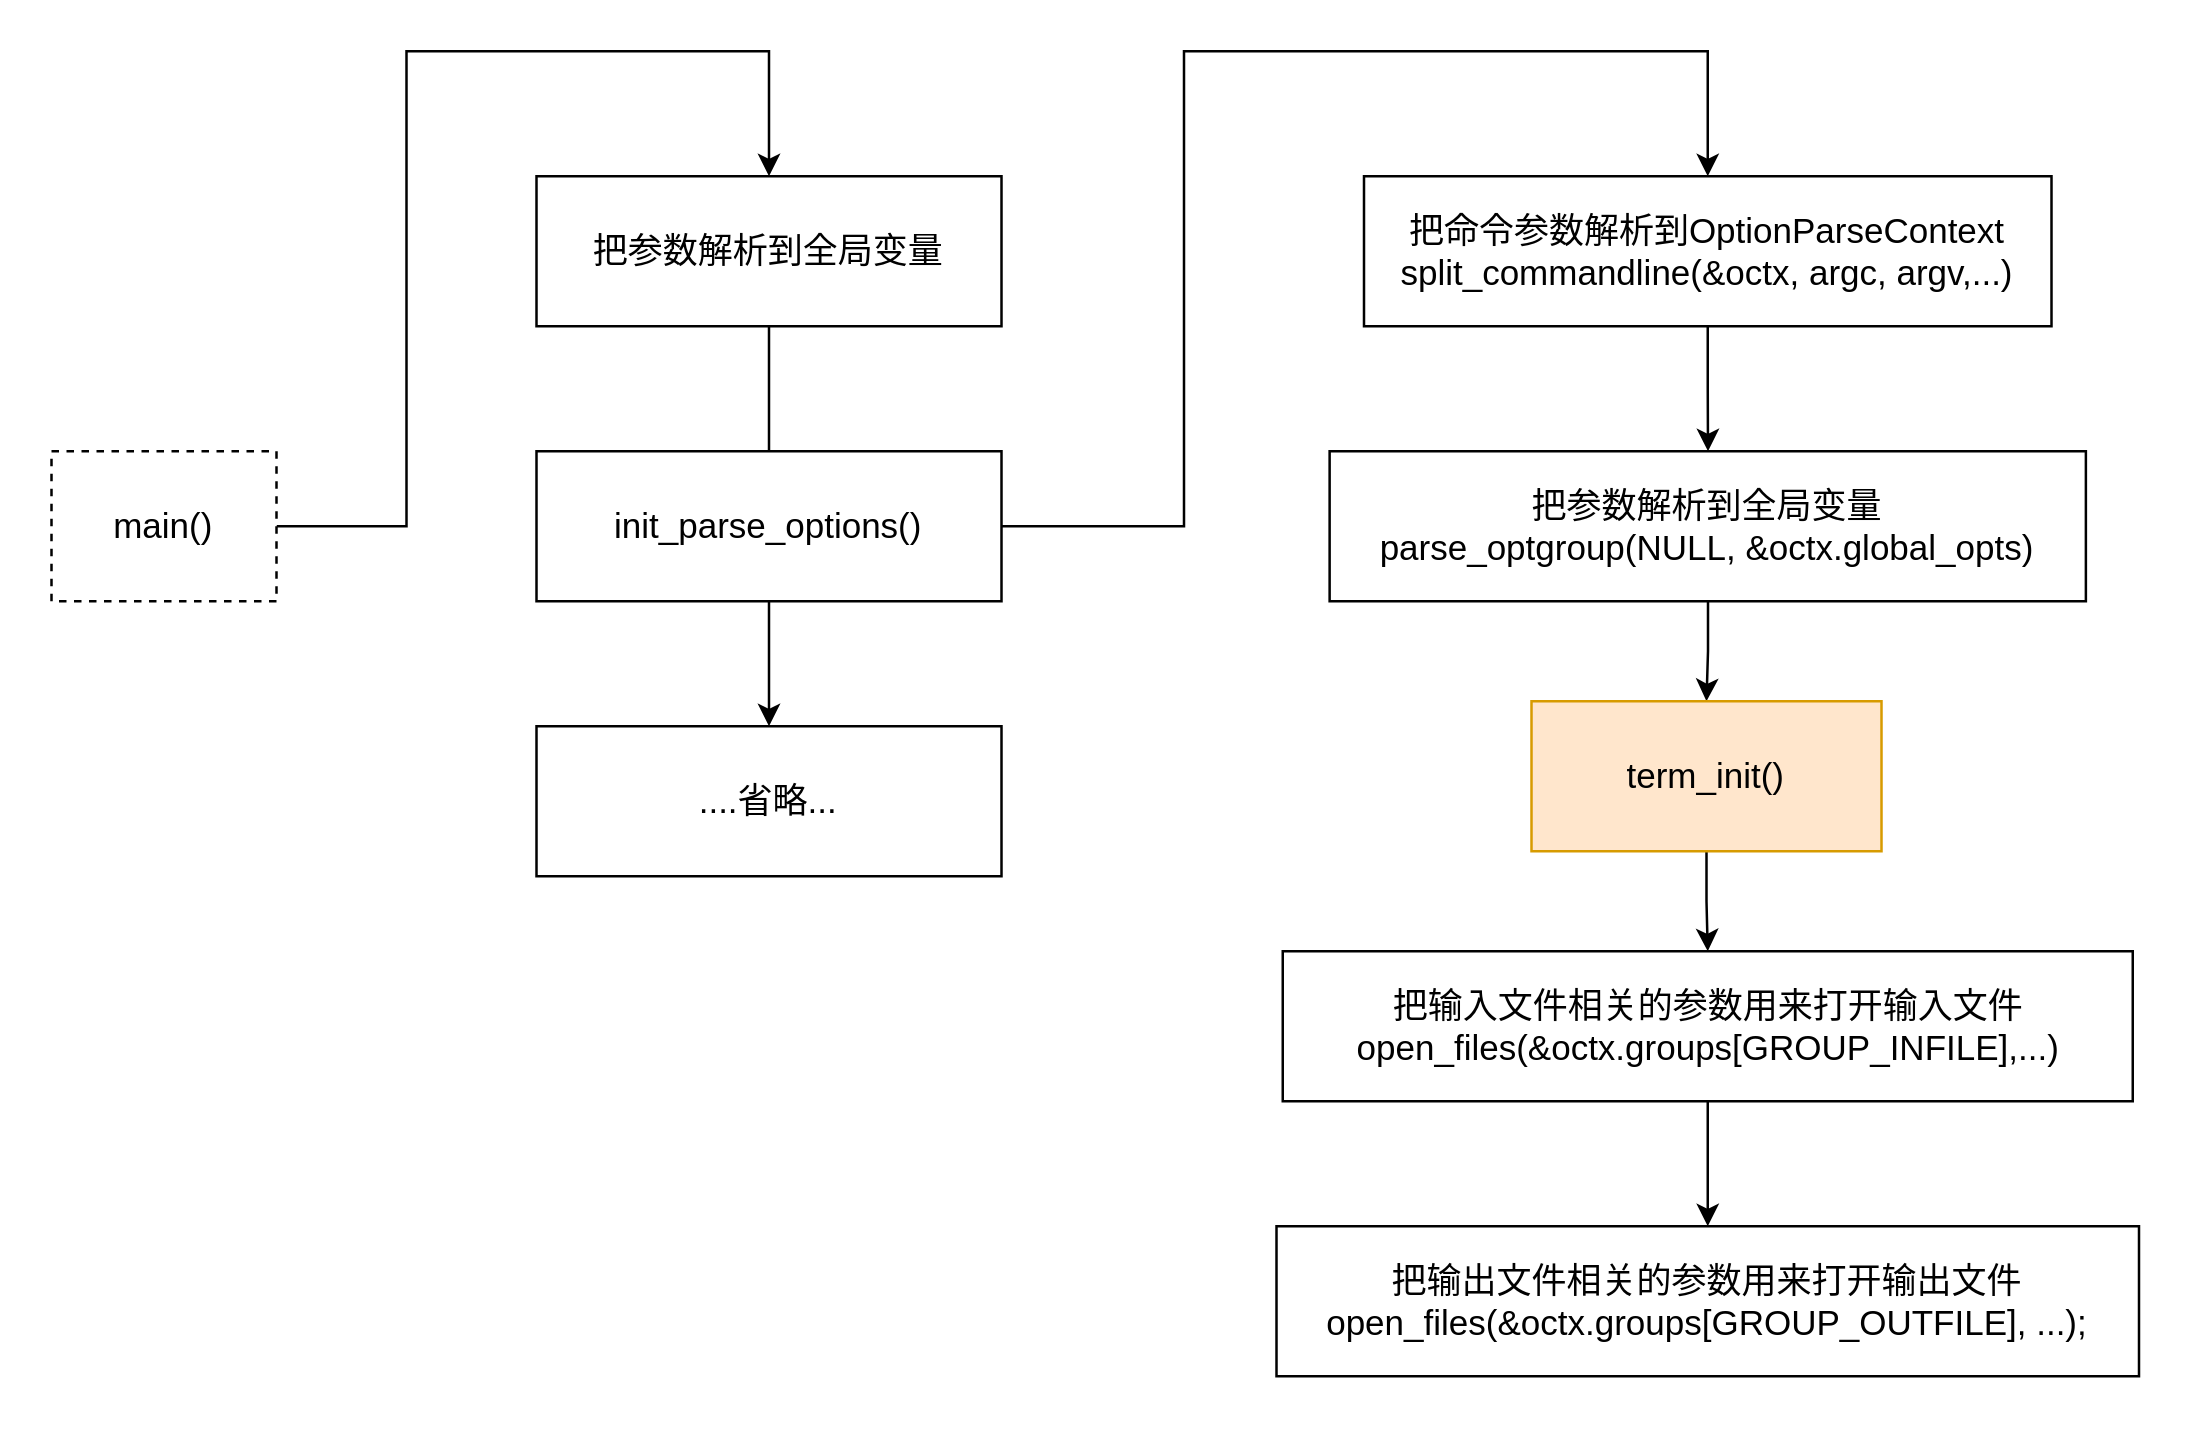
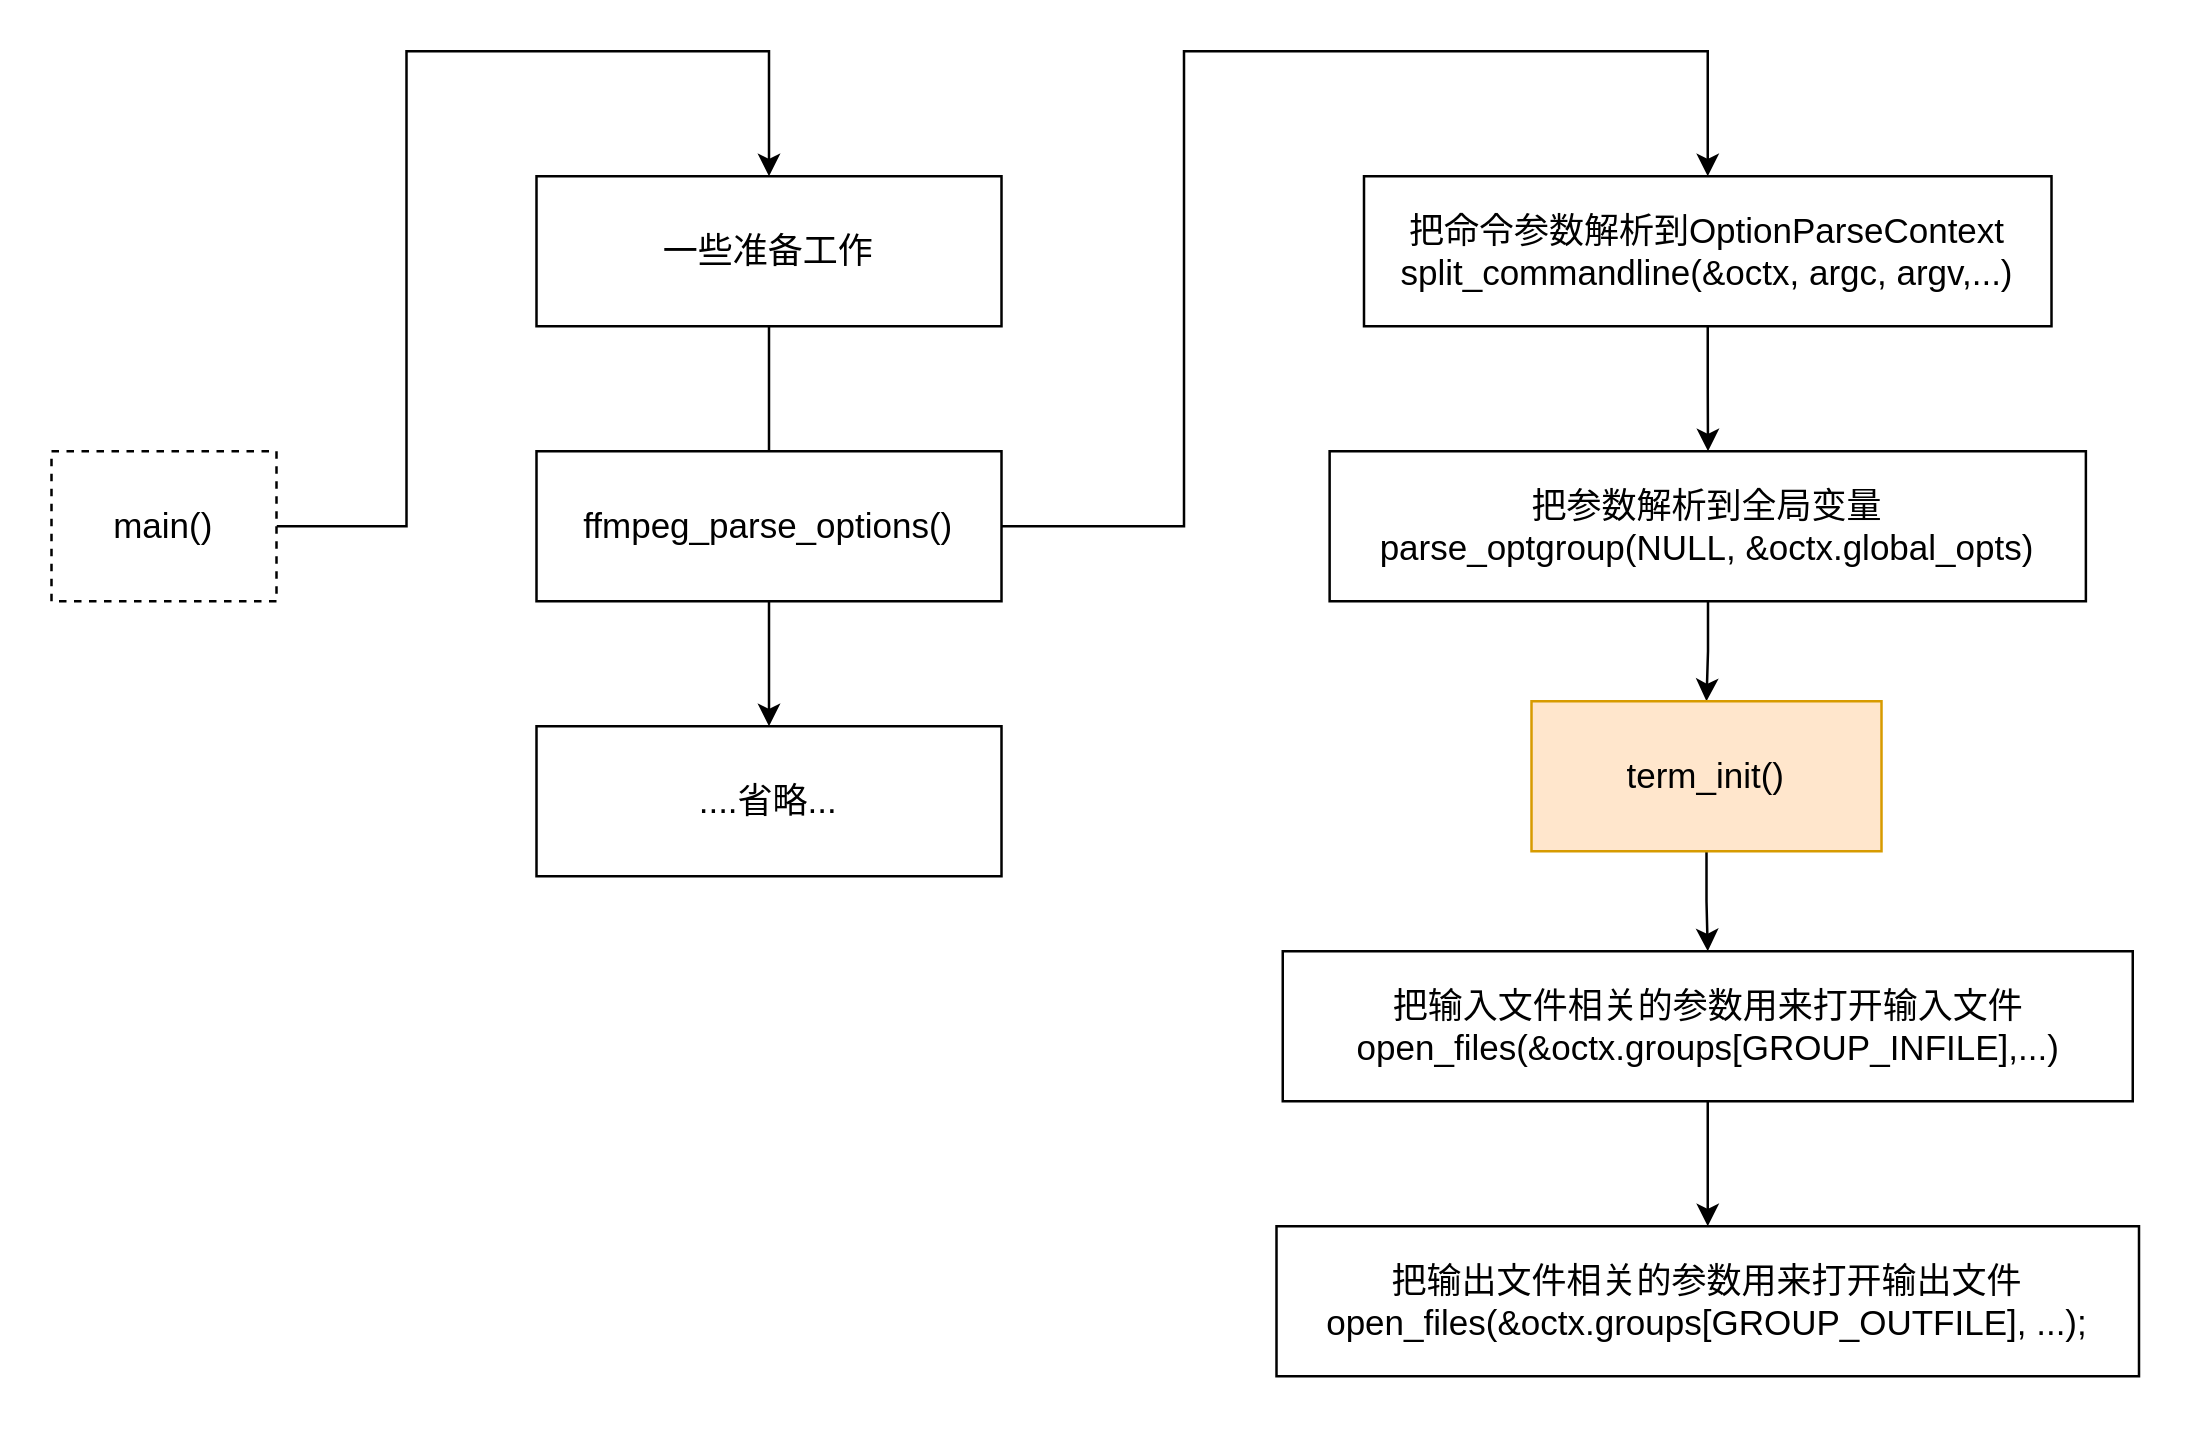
node "把参数解析到全局变量": label "把参数解析到全局变量" -> "一些准备工作"
node "init_parse_options()": label "init_parse_options()" -> "ffmpeg_parse_options()"
